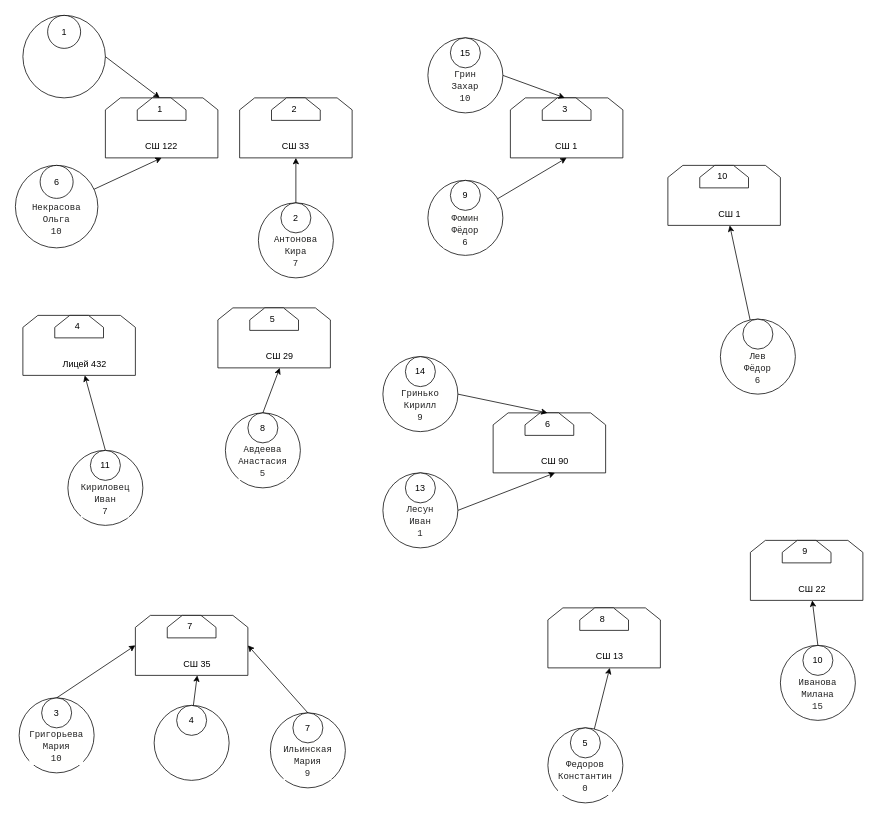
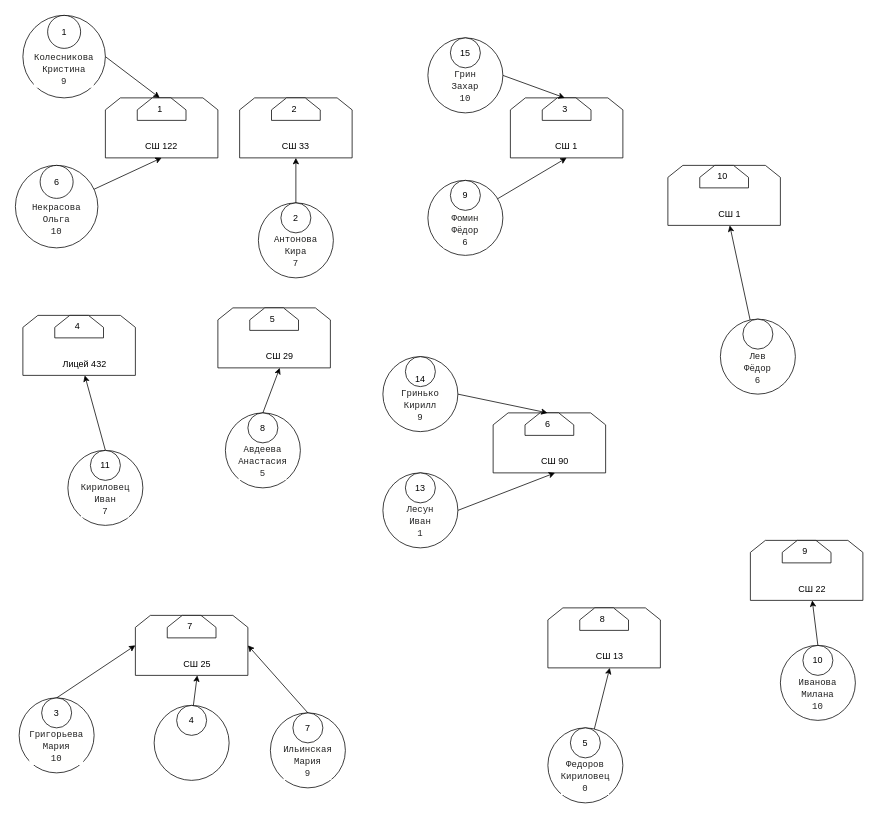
node "Колесникова Кристина 9": added
node "14": moved (420, 372) -> (420, 379)
node "СШ 35": label "СШ 35" -> "СШ 25"
node "Иванова Милана 15": label "Иванова Милана 15" -> "Иванова Милана 10"
node "Федоров Константин 0": label "Федоров Константин 0" -> "Федоров Кириловец 0"
